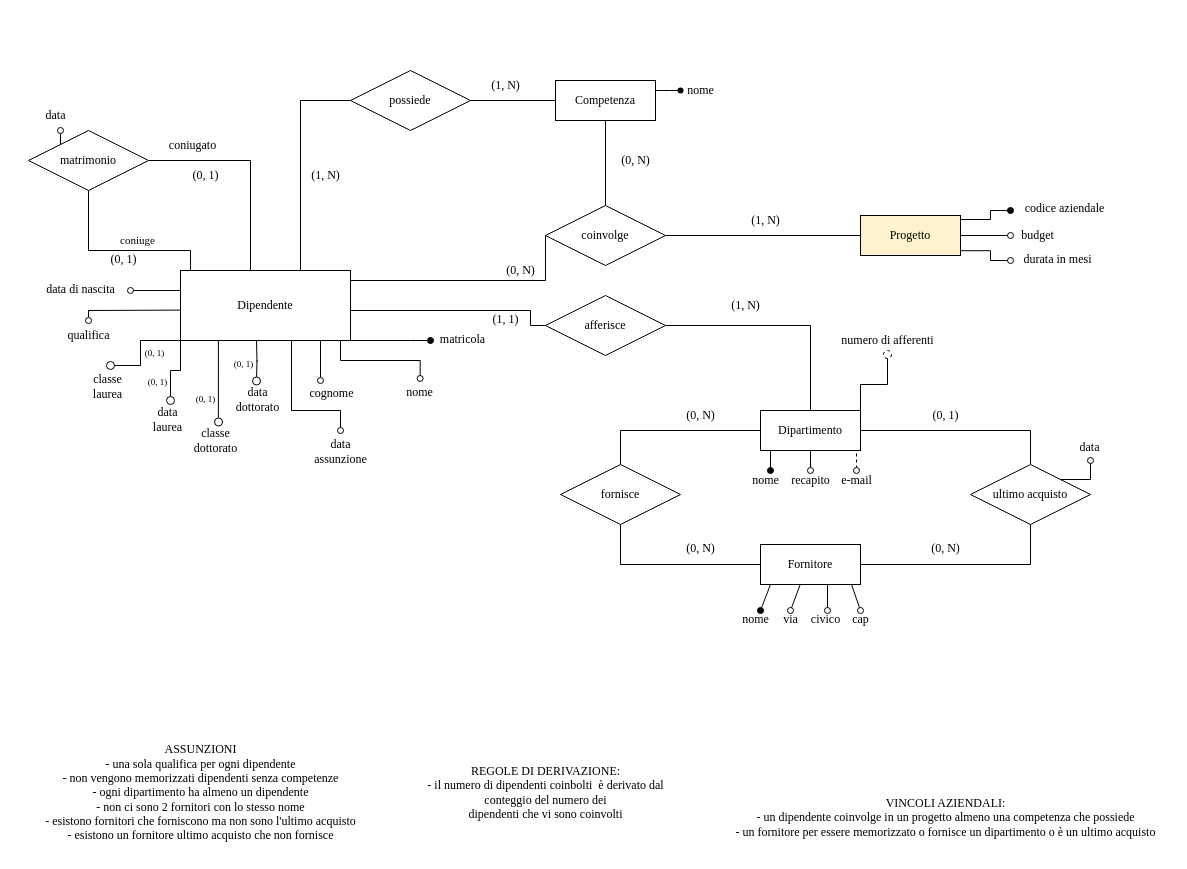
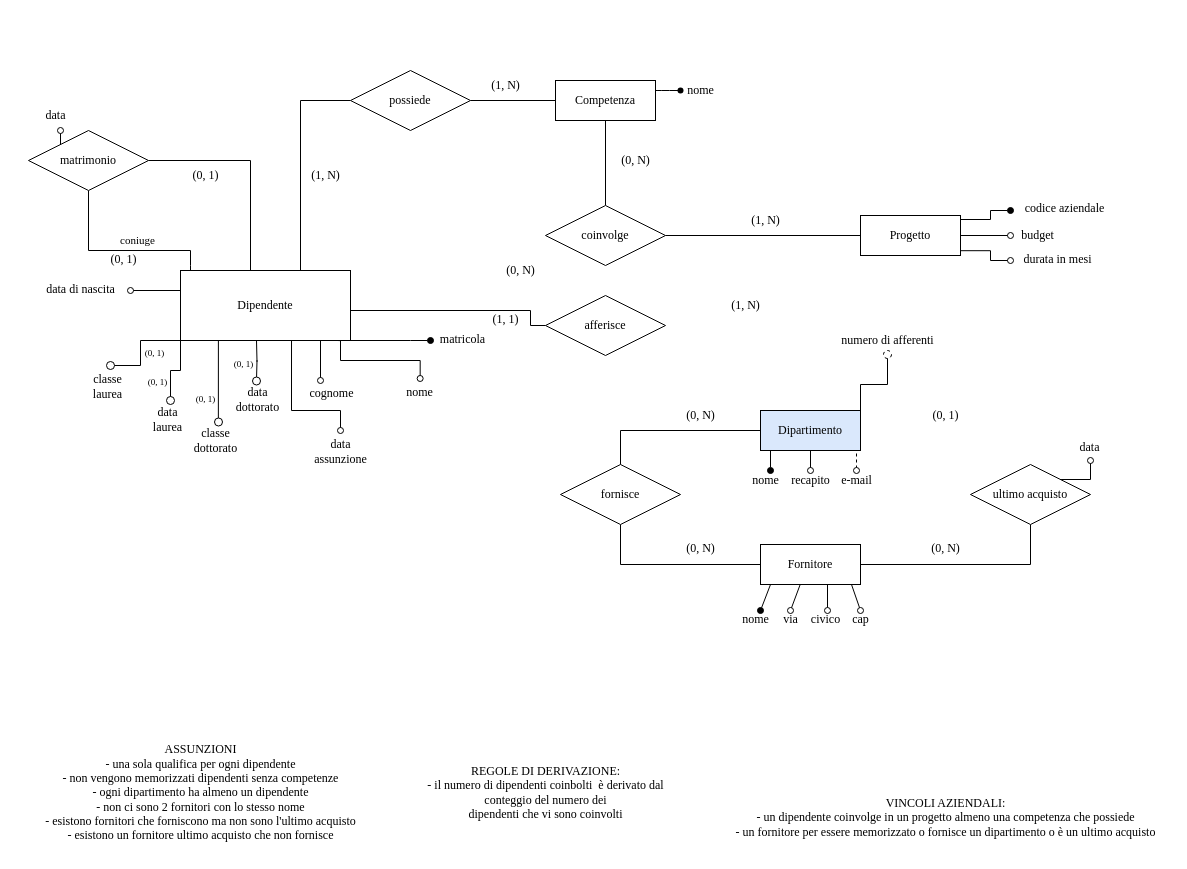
node "coniugato": removed
node "Progetto": fillcolor #fff2cc -> #ffffff
edge "coinvolge" -- "Dipendente": removed
edge "Dipendente" -> "qualifica": removed
edge "afferisce" -- "Dipartimento": removed
node "qualifica": removed
node "Dipartimento": fillcolor #ffffff -> #dae8fc
edge "Dipartimento" -- "ultimo acquisto": removed
